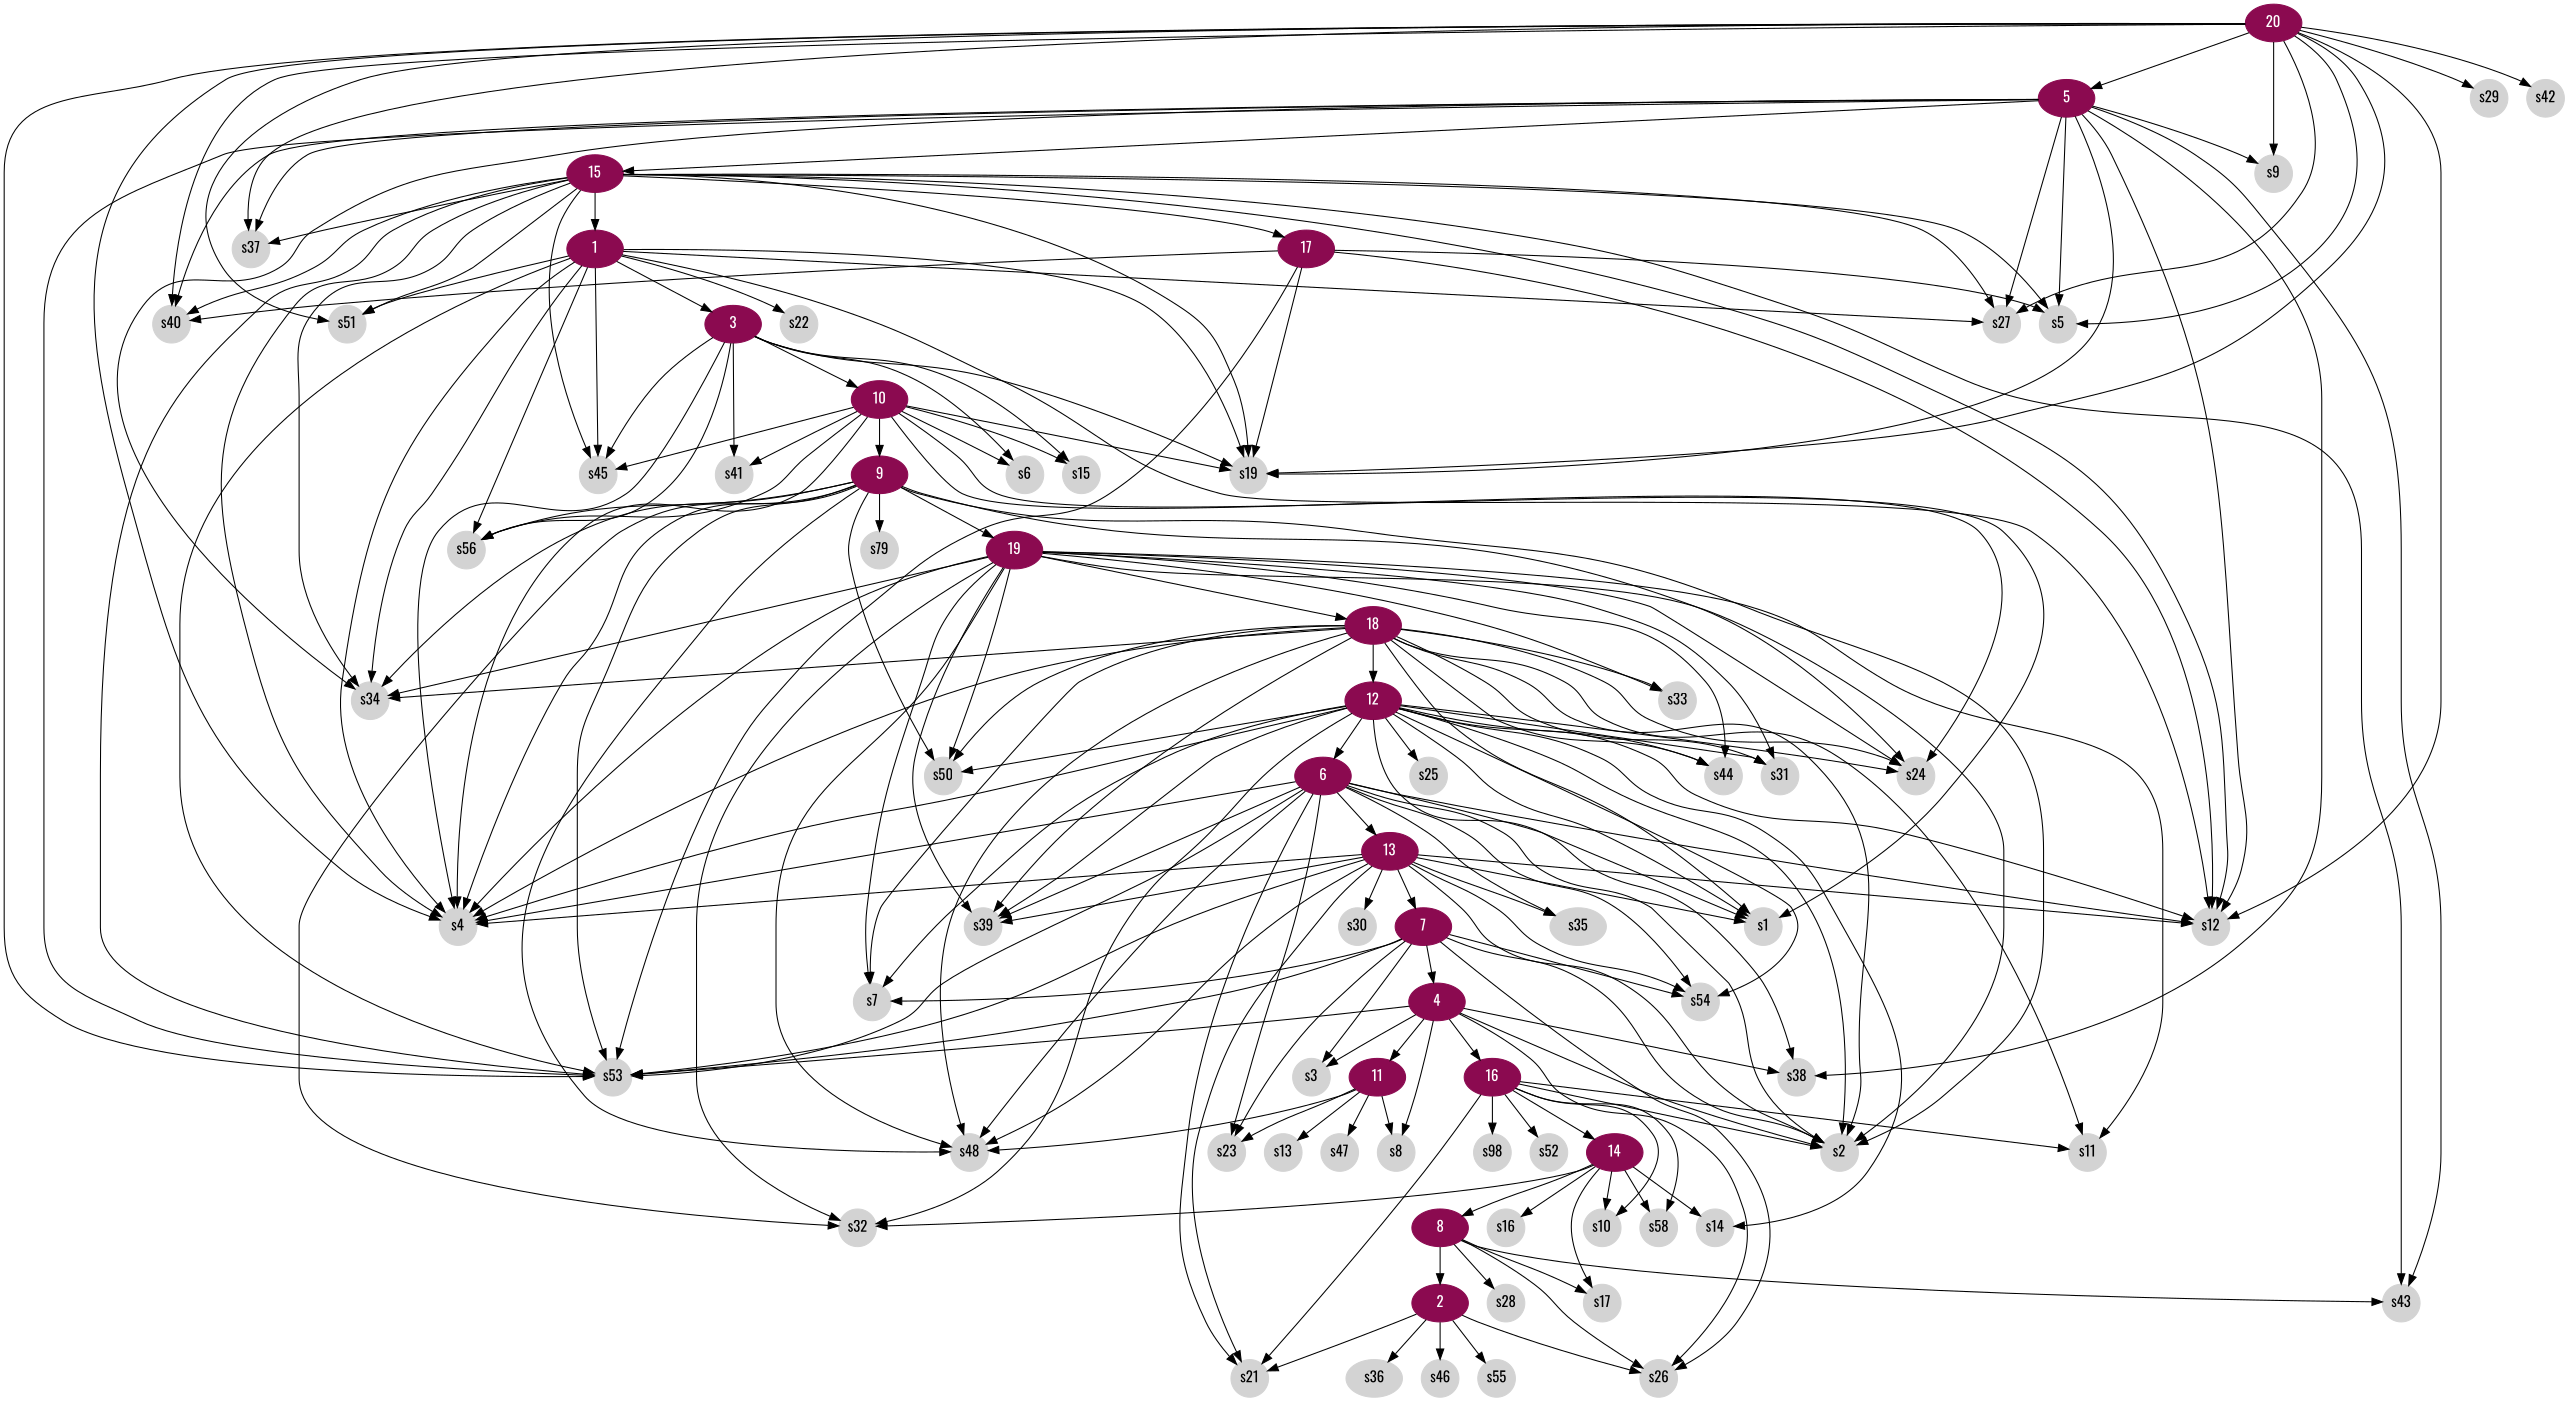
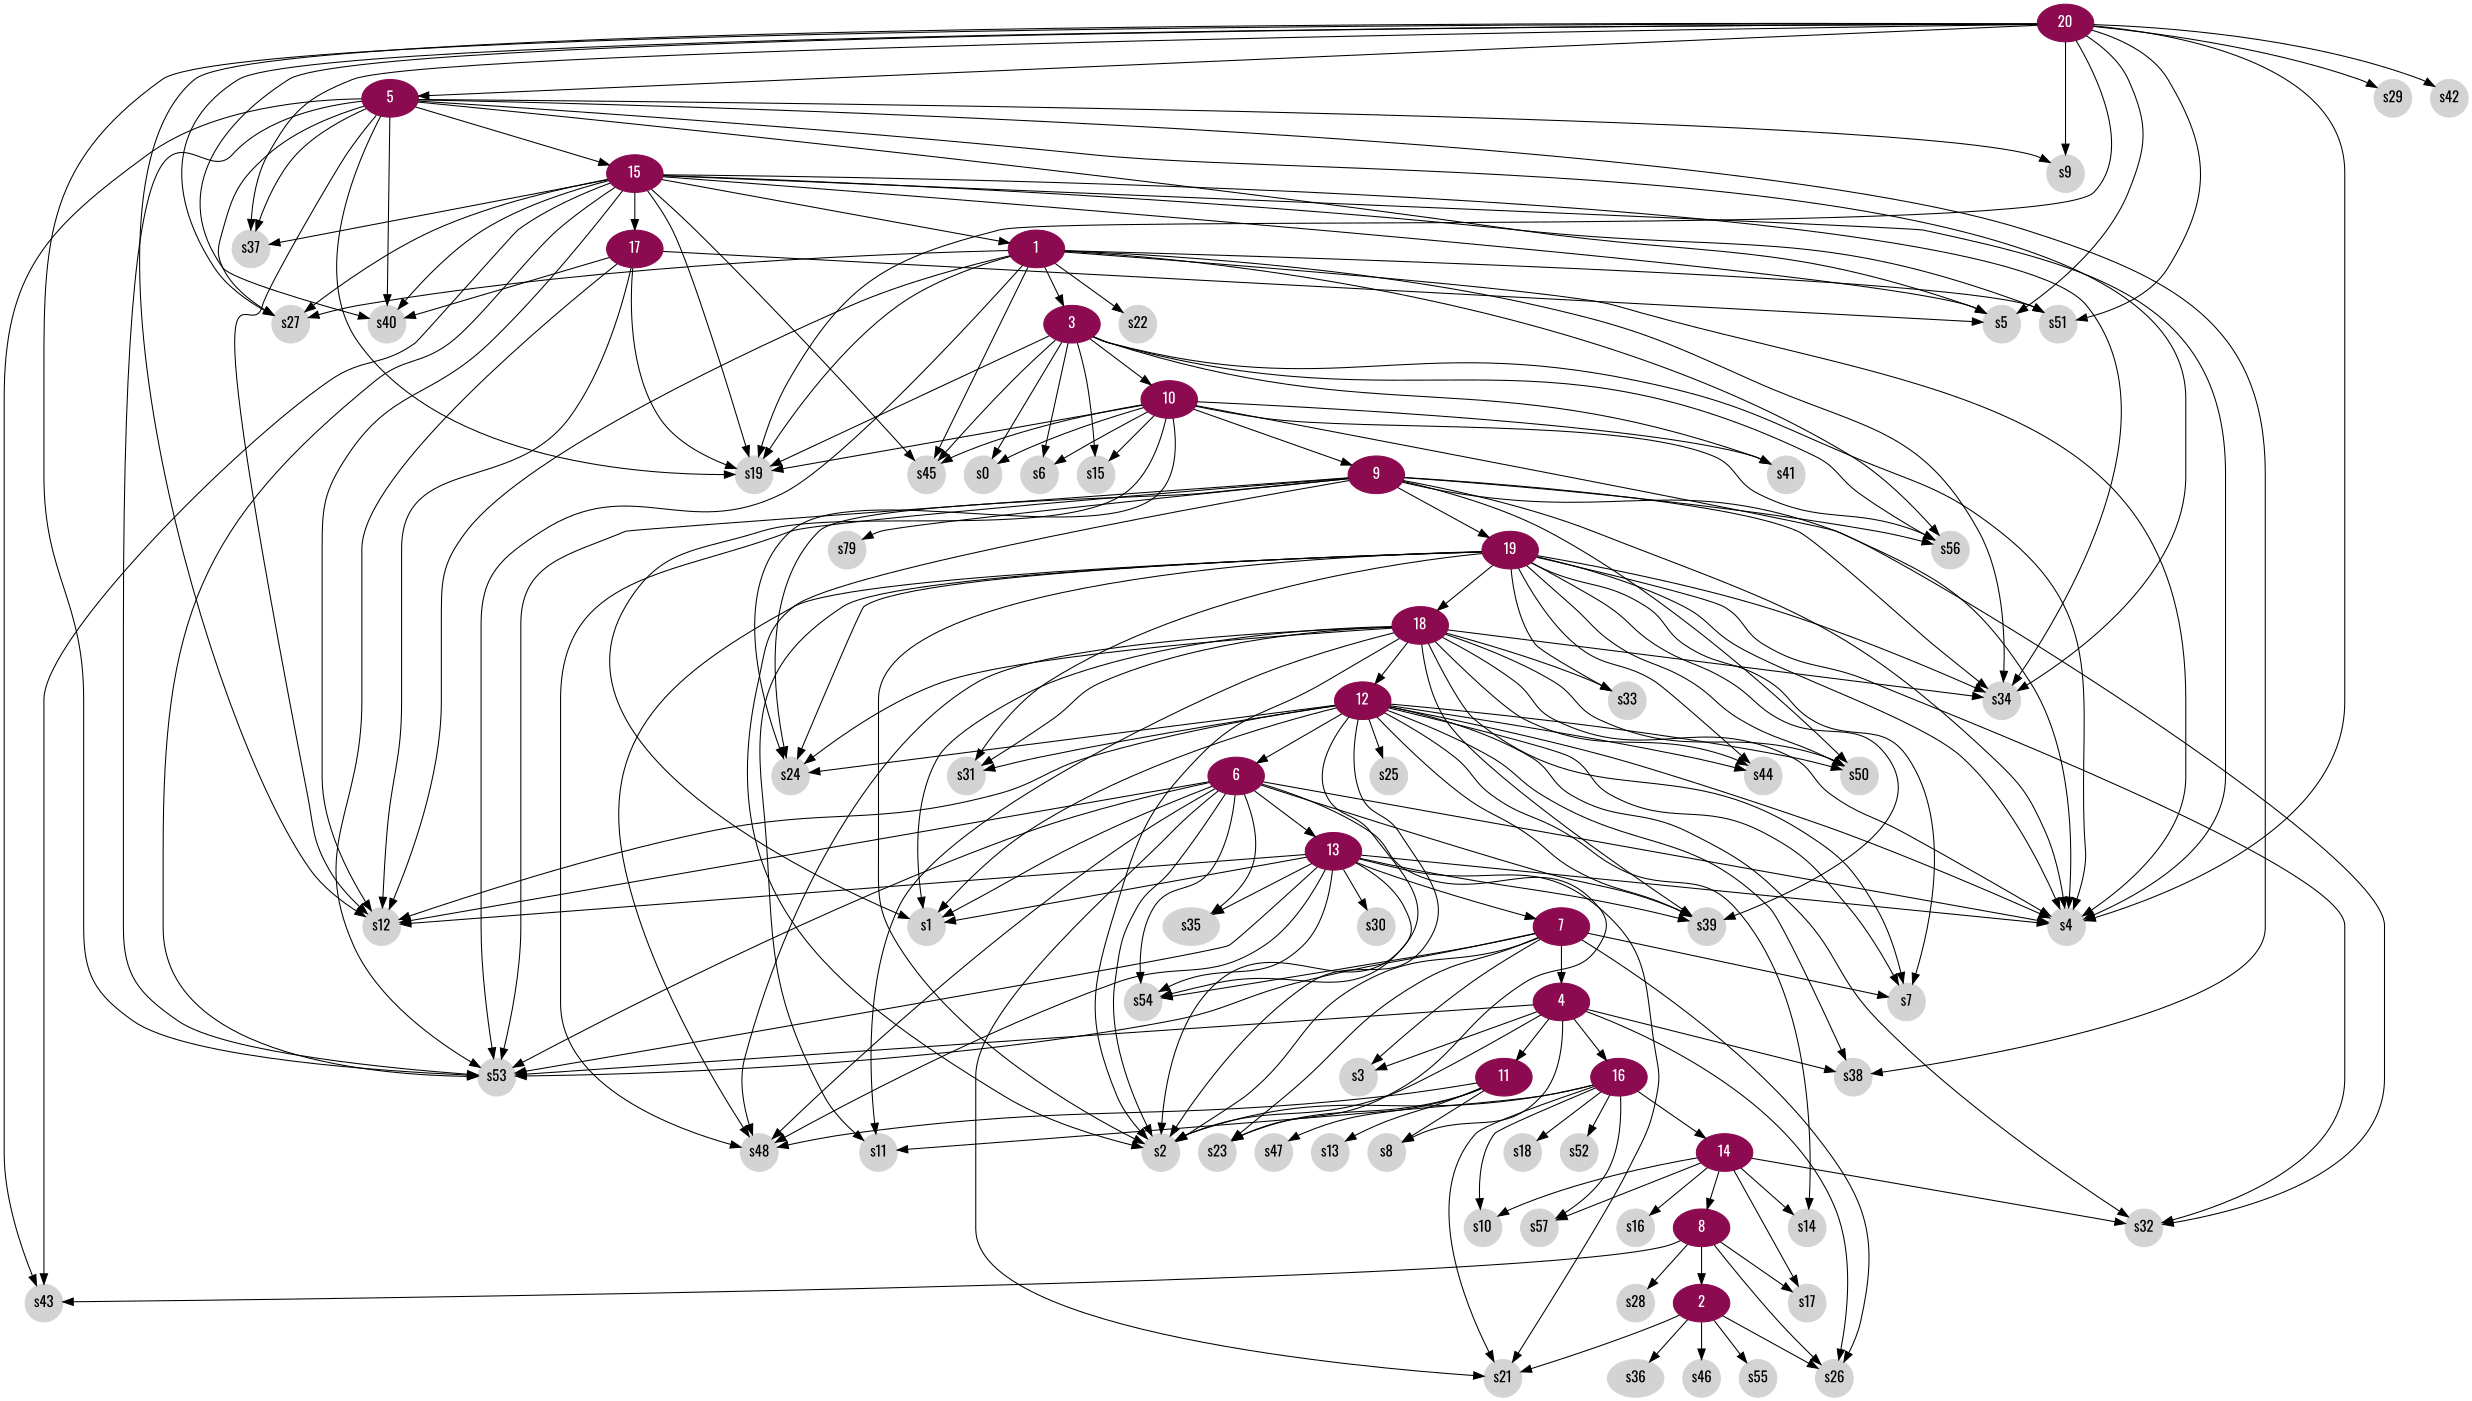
node "s0": added
node "s98": label "s98" -> "s18"
node "s58": label "s58" -> "s57"
